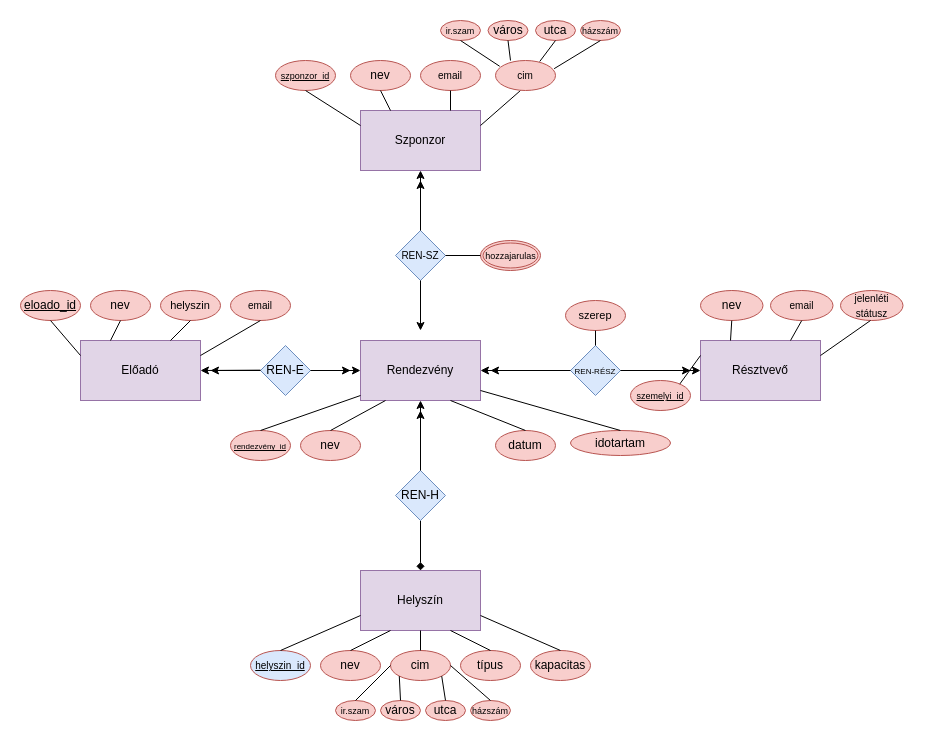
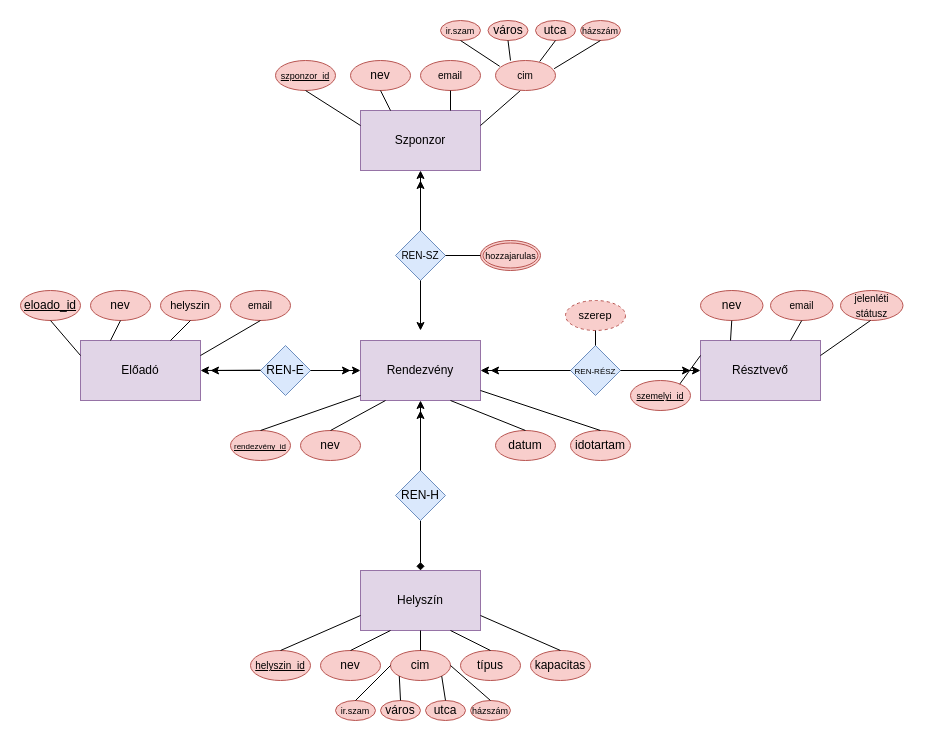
node "szerep": style solid -> dashed
node "idotartam": size 100x25 -> 60x30
node "helyszin_id": fillcolor #dae8fc -> #f8cecc
